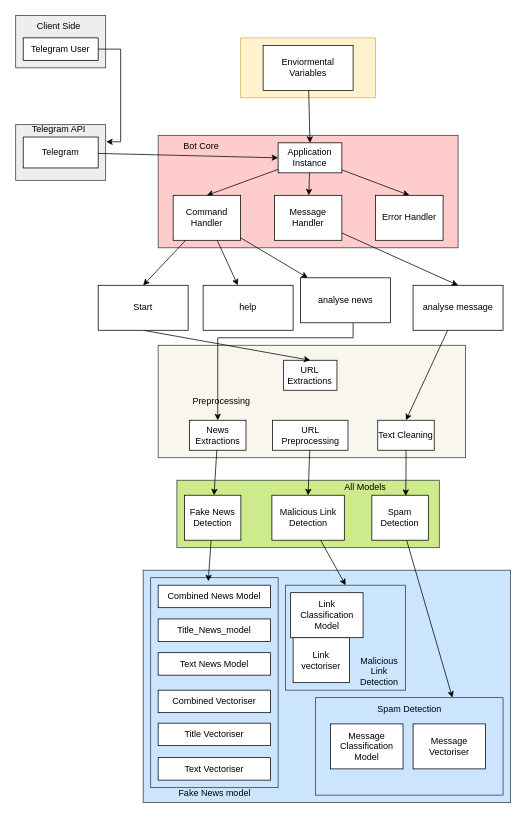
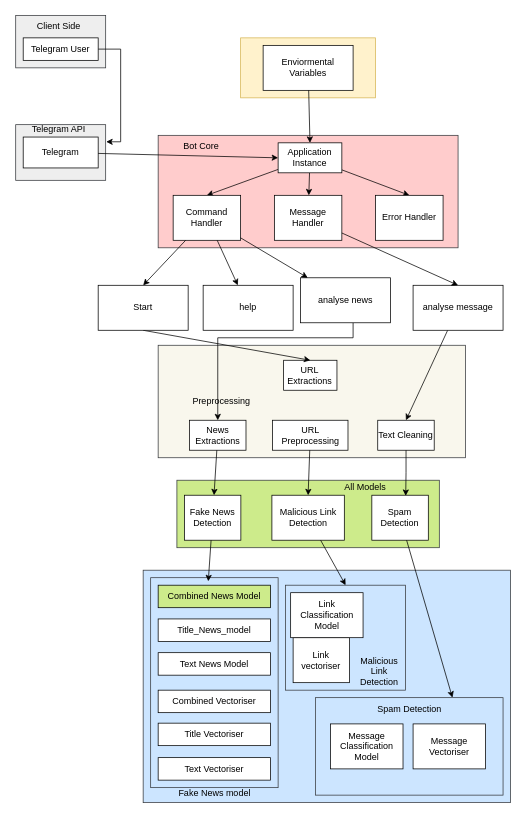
node "Combined News Model": fillcolor #ffffff -> #cdeb8b
